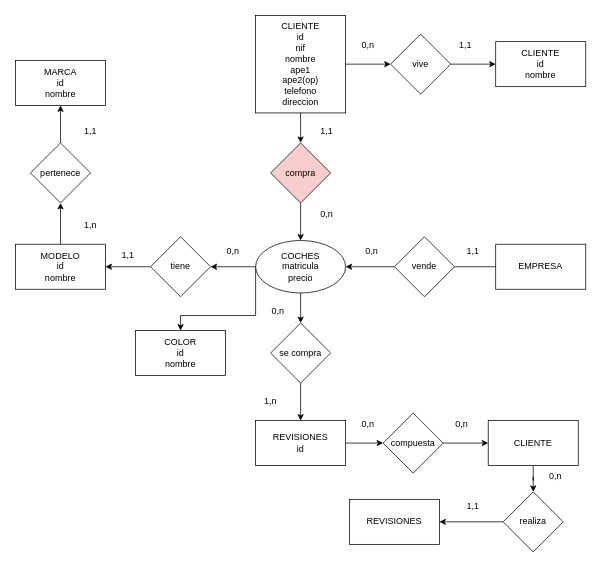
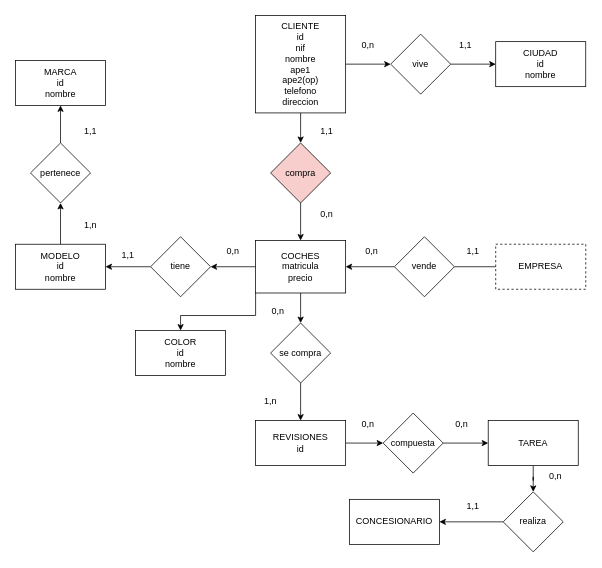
node "CLIENTE id nombre": label "CLIENTE id nombre" -> "CIUDAD id nombre"
node "COCHES matricula precio": shape ellipse -> rectangle
node "EMPRESA": style solid -> dashed
node "CLIENTE": label "CLIENTE" -> "TAREA"
node "REVISIONES": label "REVISIONES" -> "CONCESIONARIO"
